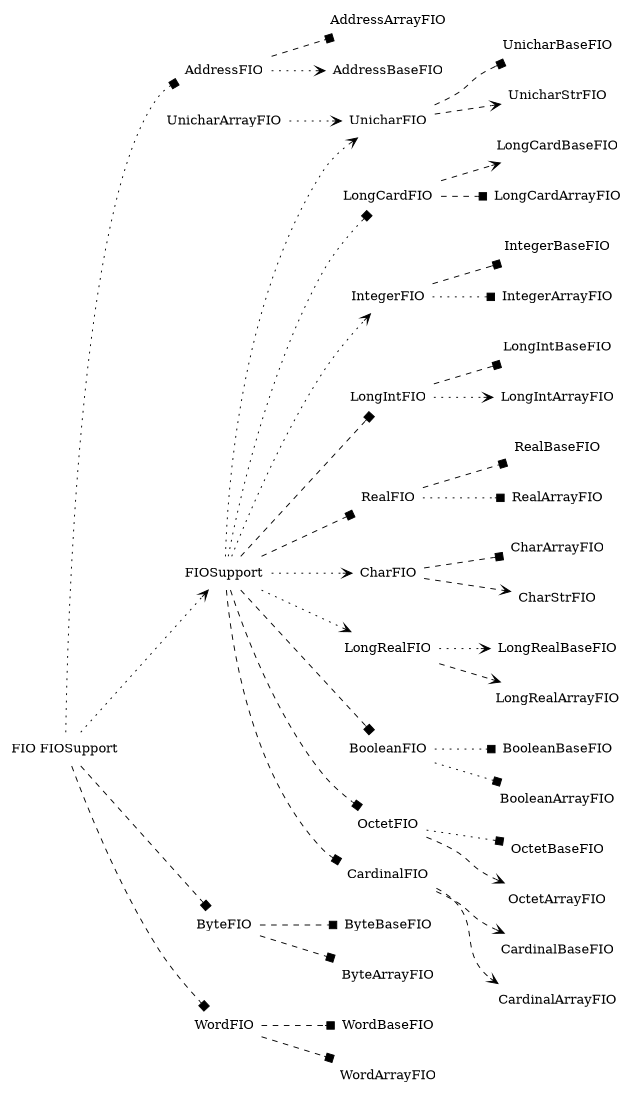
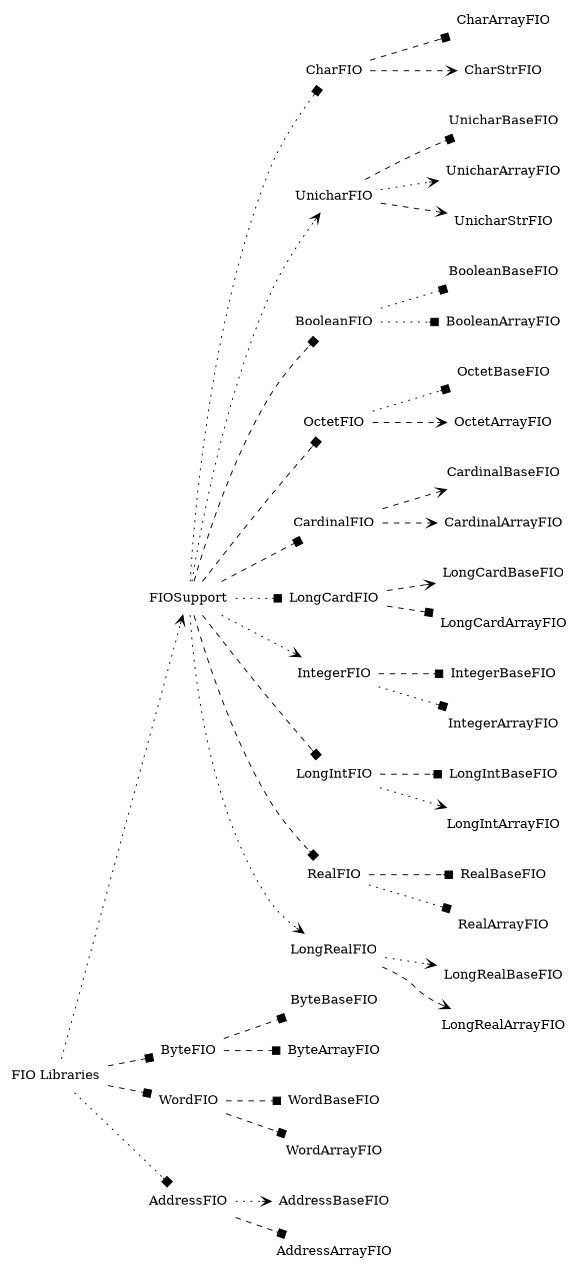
edge "UnicharArrayFIO" -> "UnicharFIO": reversed
edge "FIOSupport" -> "CharFIO": arrowhead vee -> box
node "FIO FIOSupport": label "FIO FIOSupport" -> "FIO Libraries"
